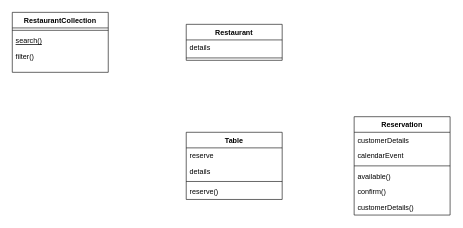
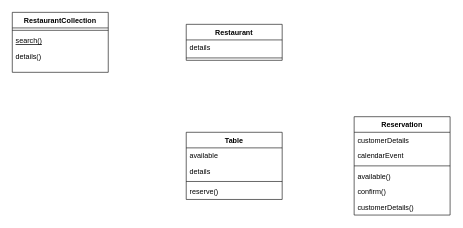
node "filter()": label "filter()" -> "details()"
node "reserve": label "reserve" -> "available"
